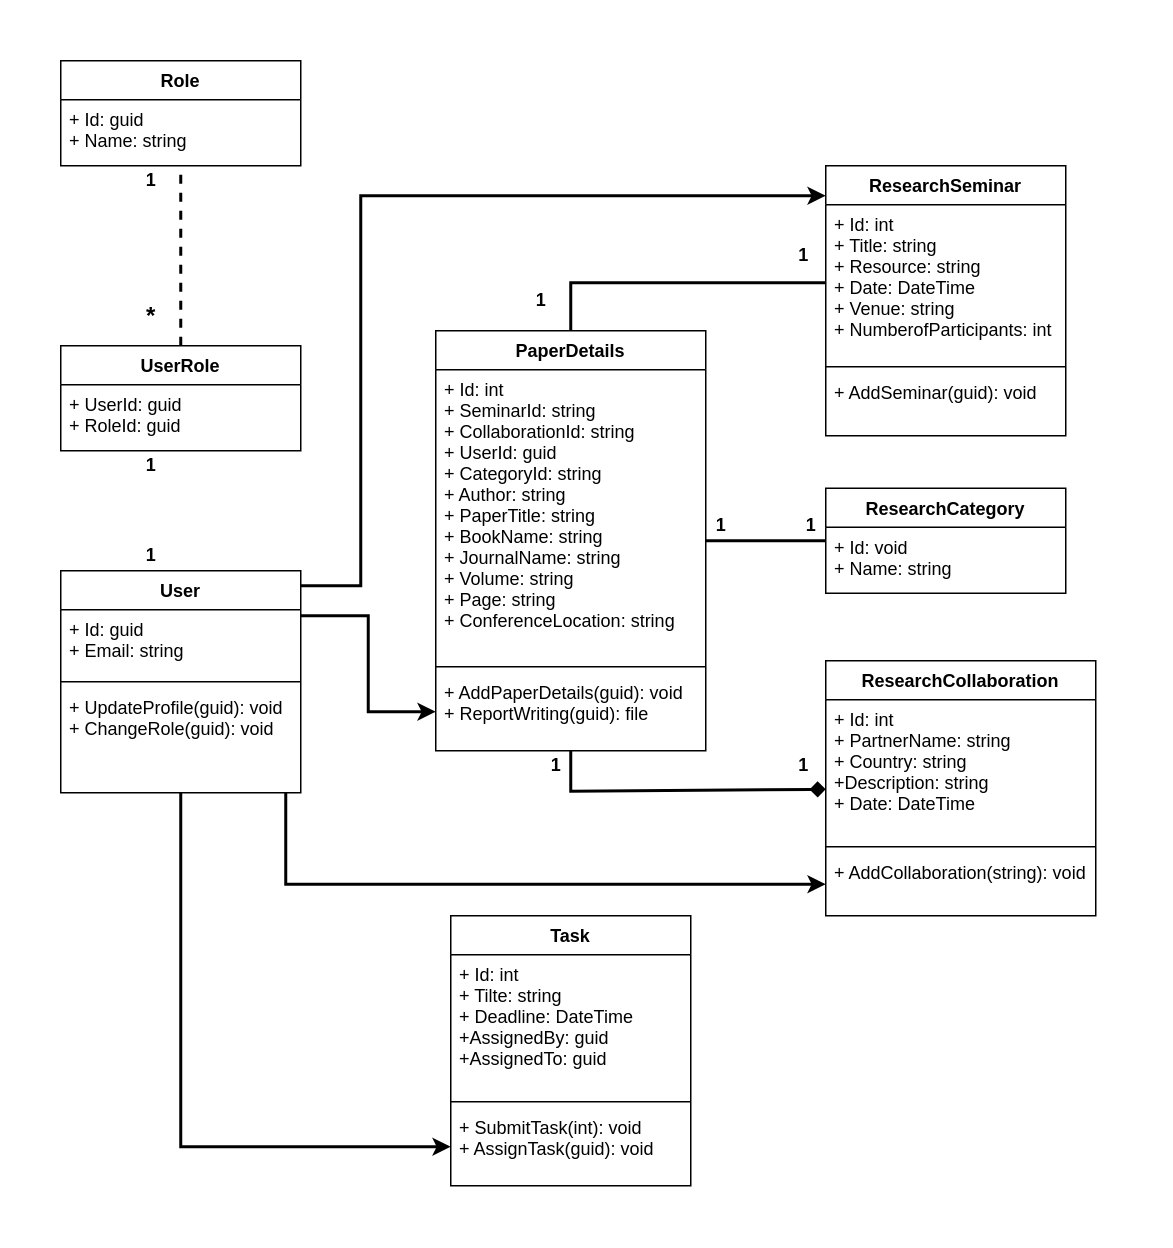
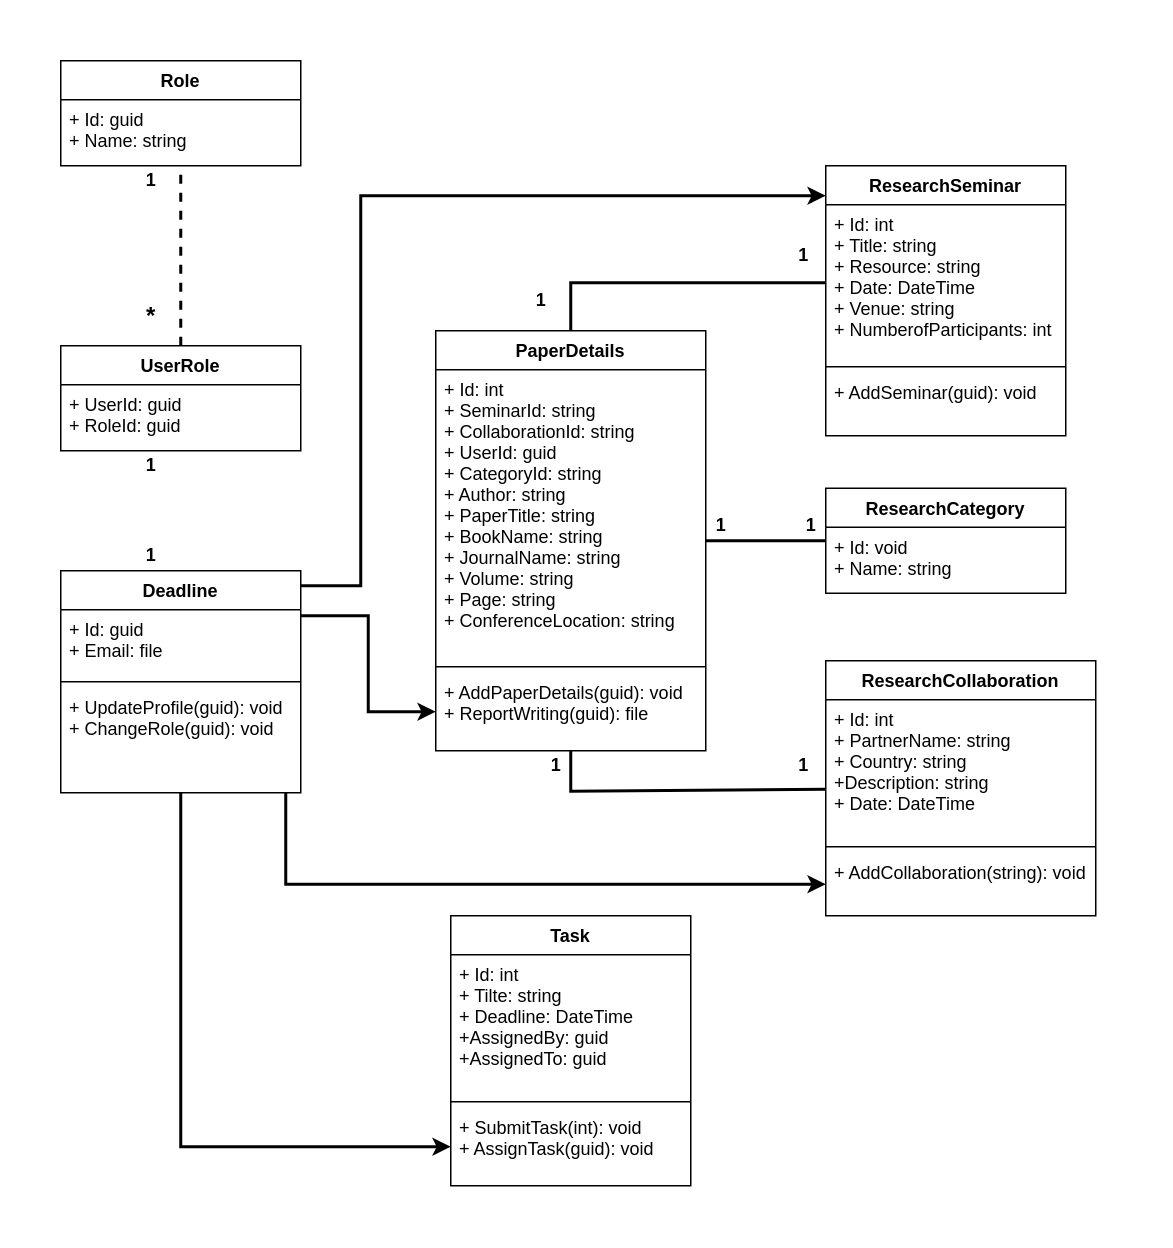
node "User": label "User" -> "Deadline"
node "+ Id: guid + Email: string": label "+ Id: guid + Email: string" -> "+ Id: guid + Email: file"
edge "PaperDetails" -> "ResearchCollaboration": arrowhead diamond -> none
